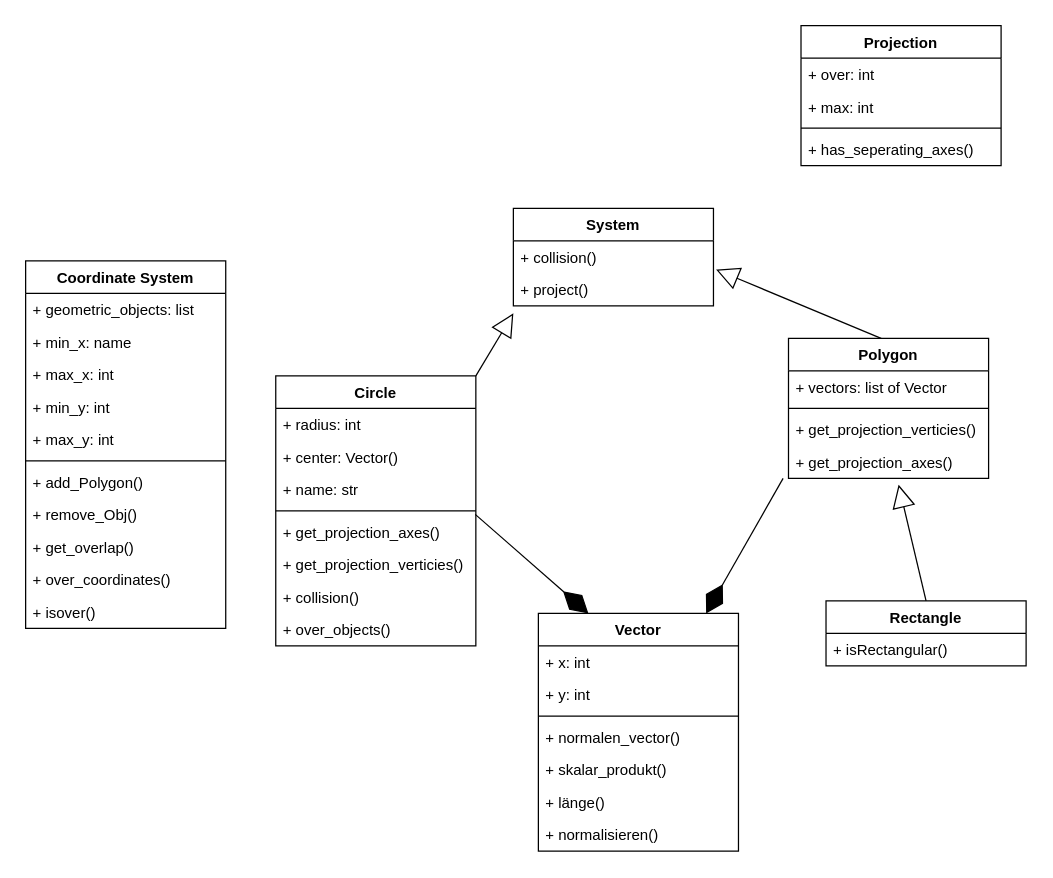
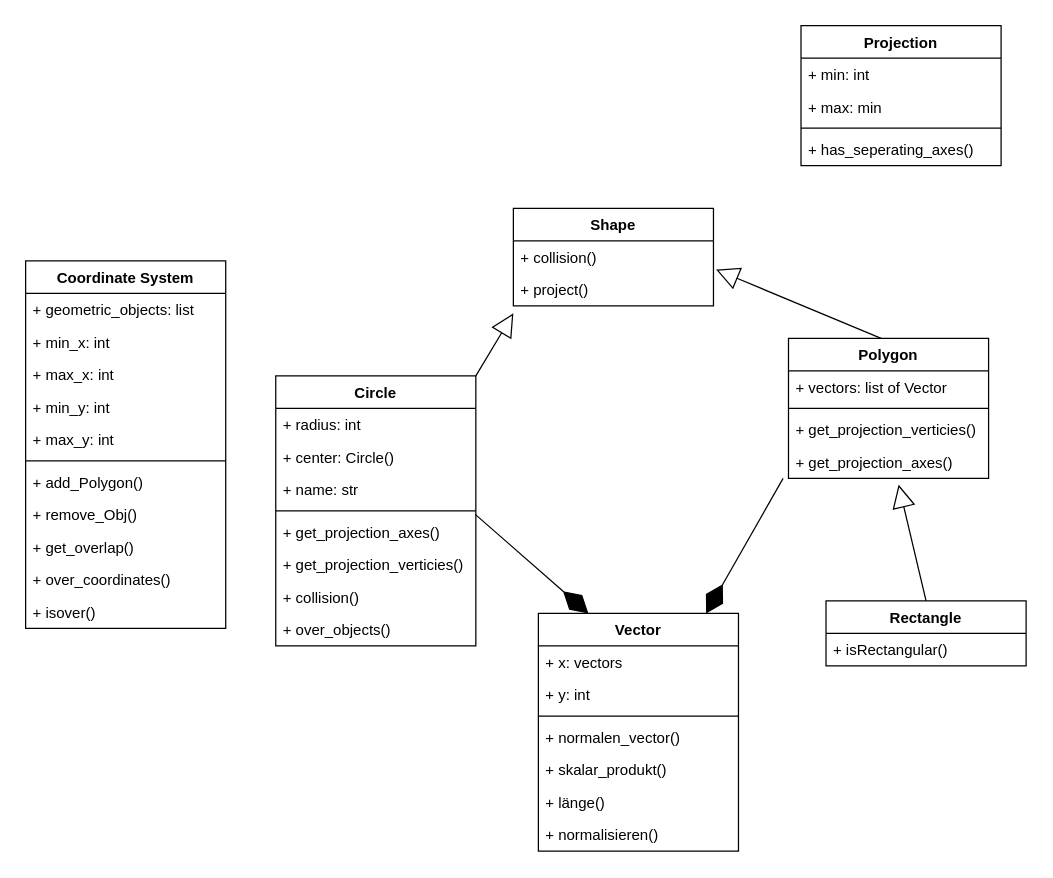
node "+ over: int": label "+ over: int" -> "+ min: int"
node "+ max: int": label "+ max: int" -> "+ max: min"
node "System": label "System" -> "Shape"
node "+ min_x: name": label "+ min_x: name" -> "+ min_x: int"
node "+ center: Vector()": label "+ center: Vector()" -> "+ center: Circle()"
node "+ x: int": label "+ x: int" -> "+ x: vectors"
